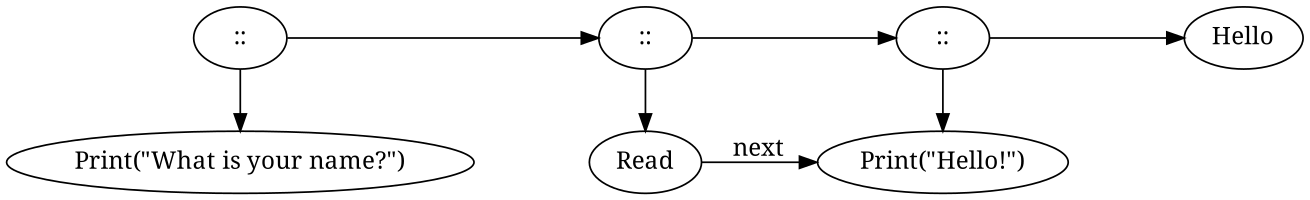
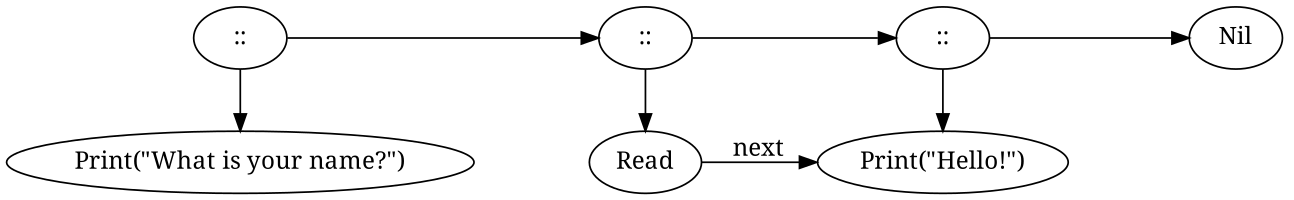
node "Hello": label "Hello" -> "Nil"
